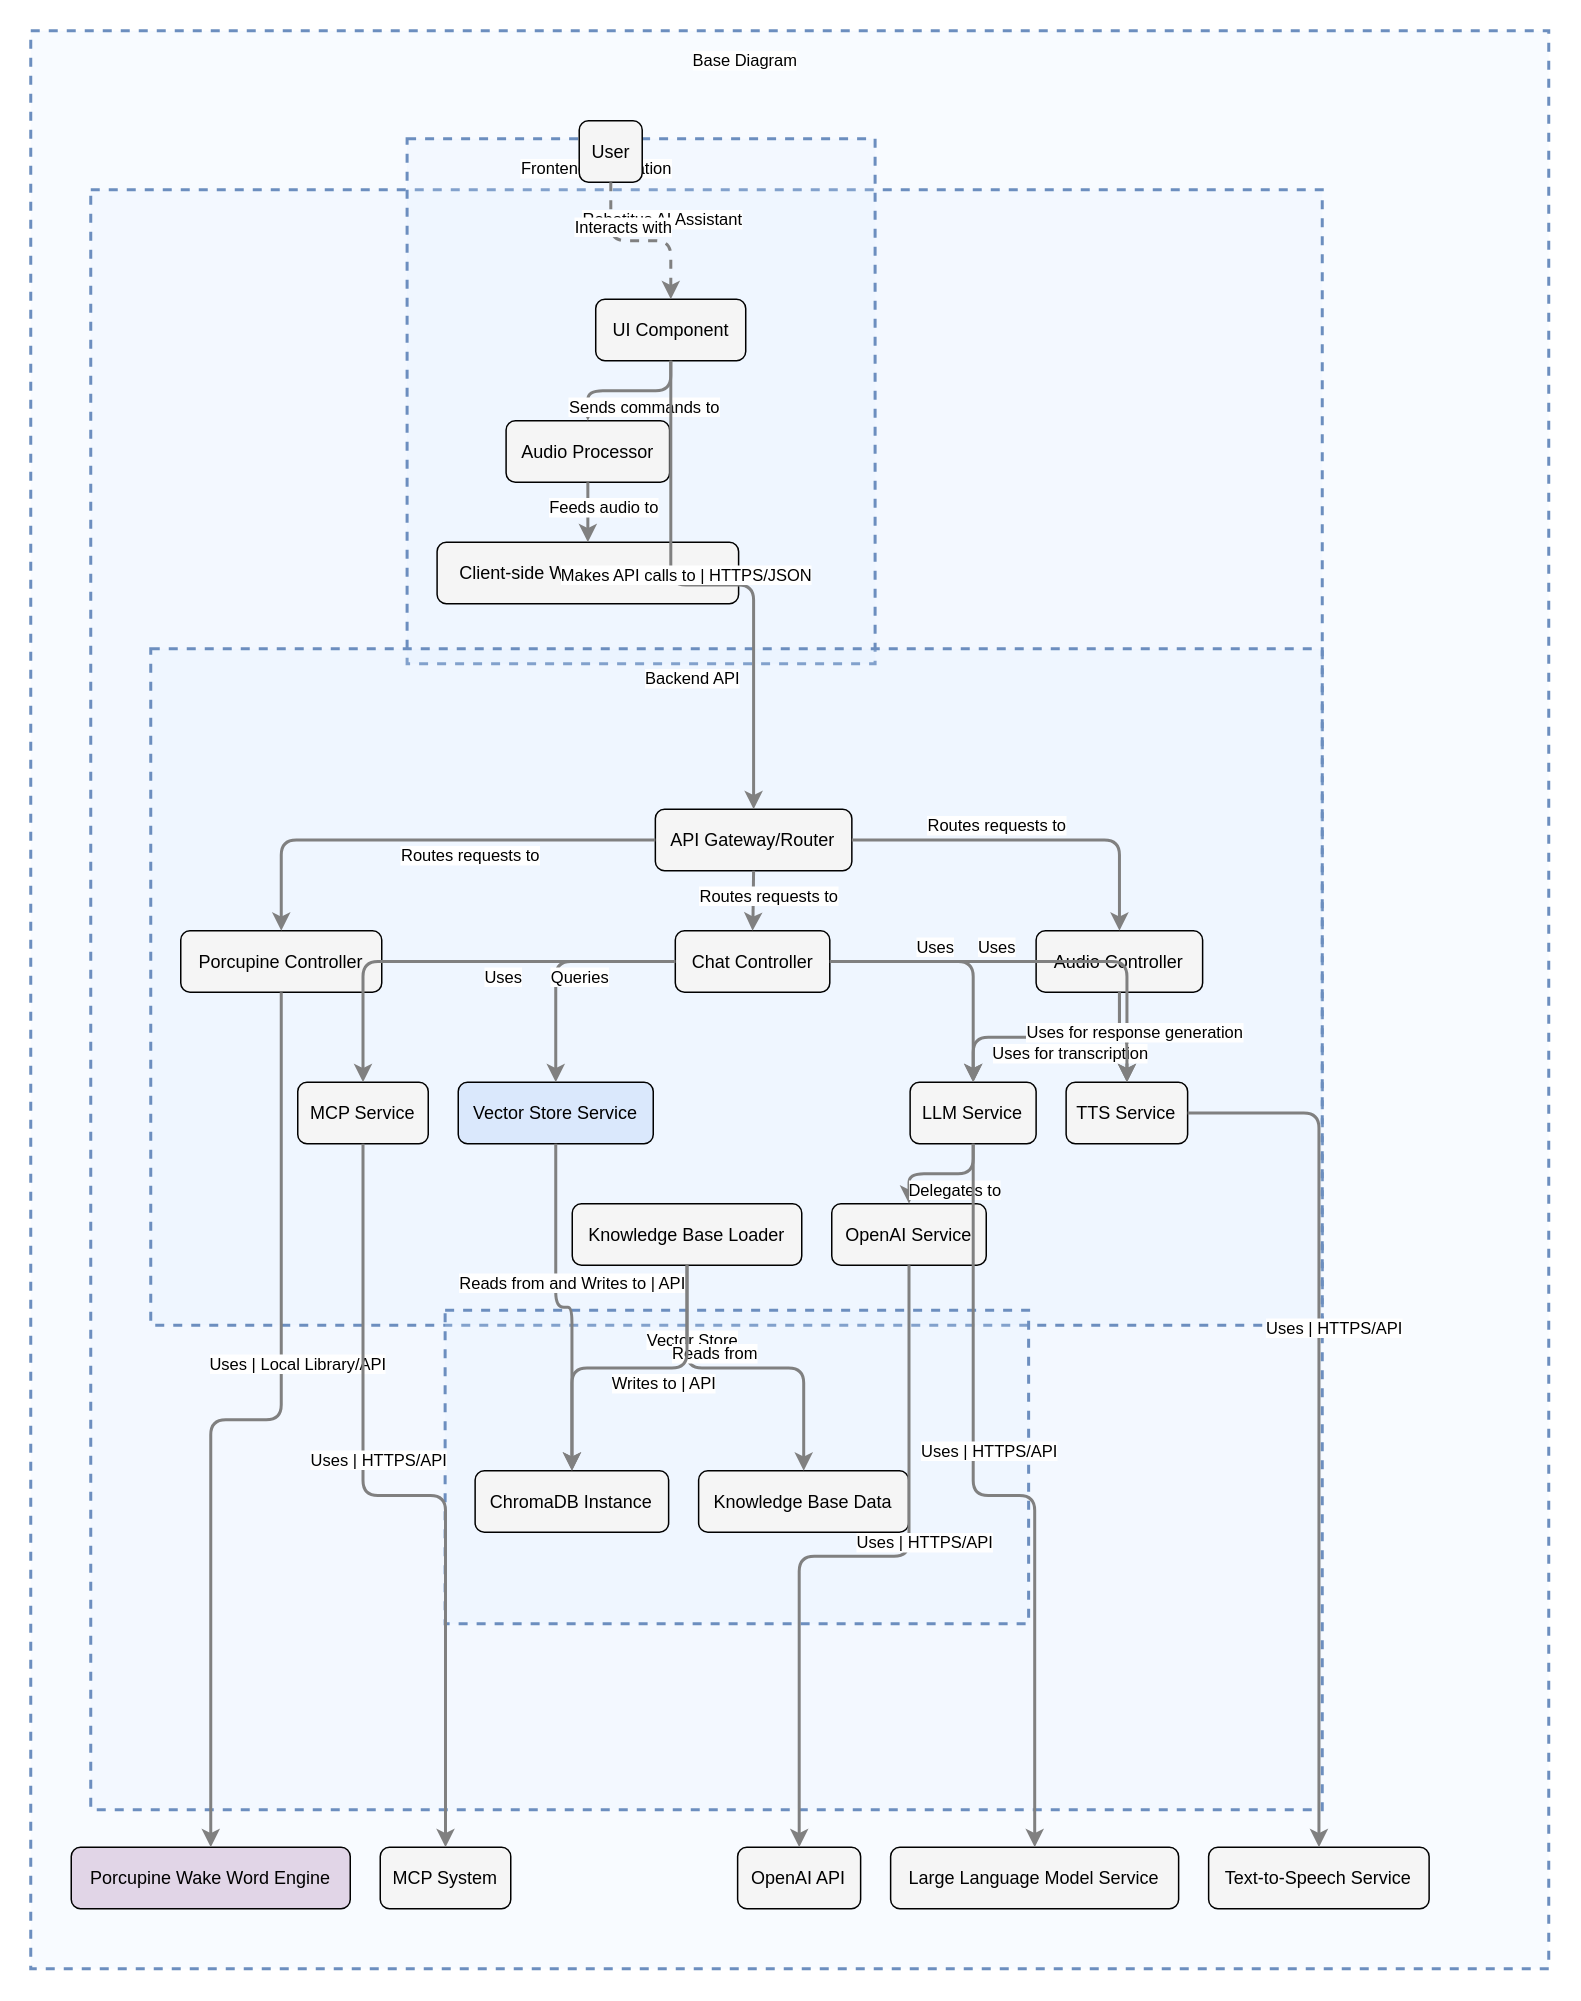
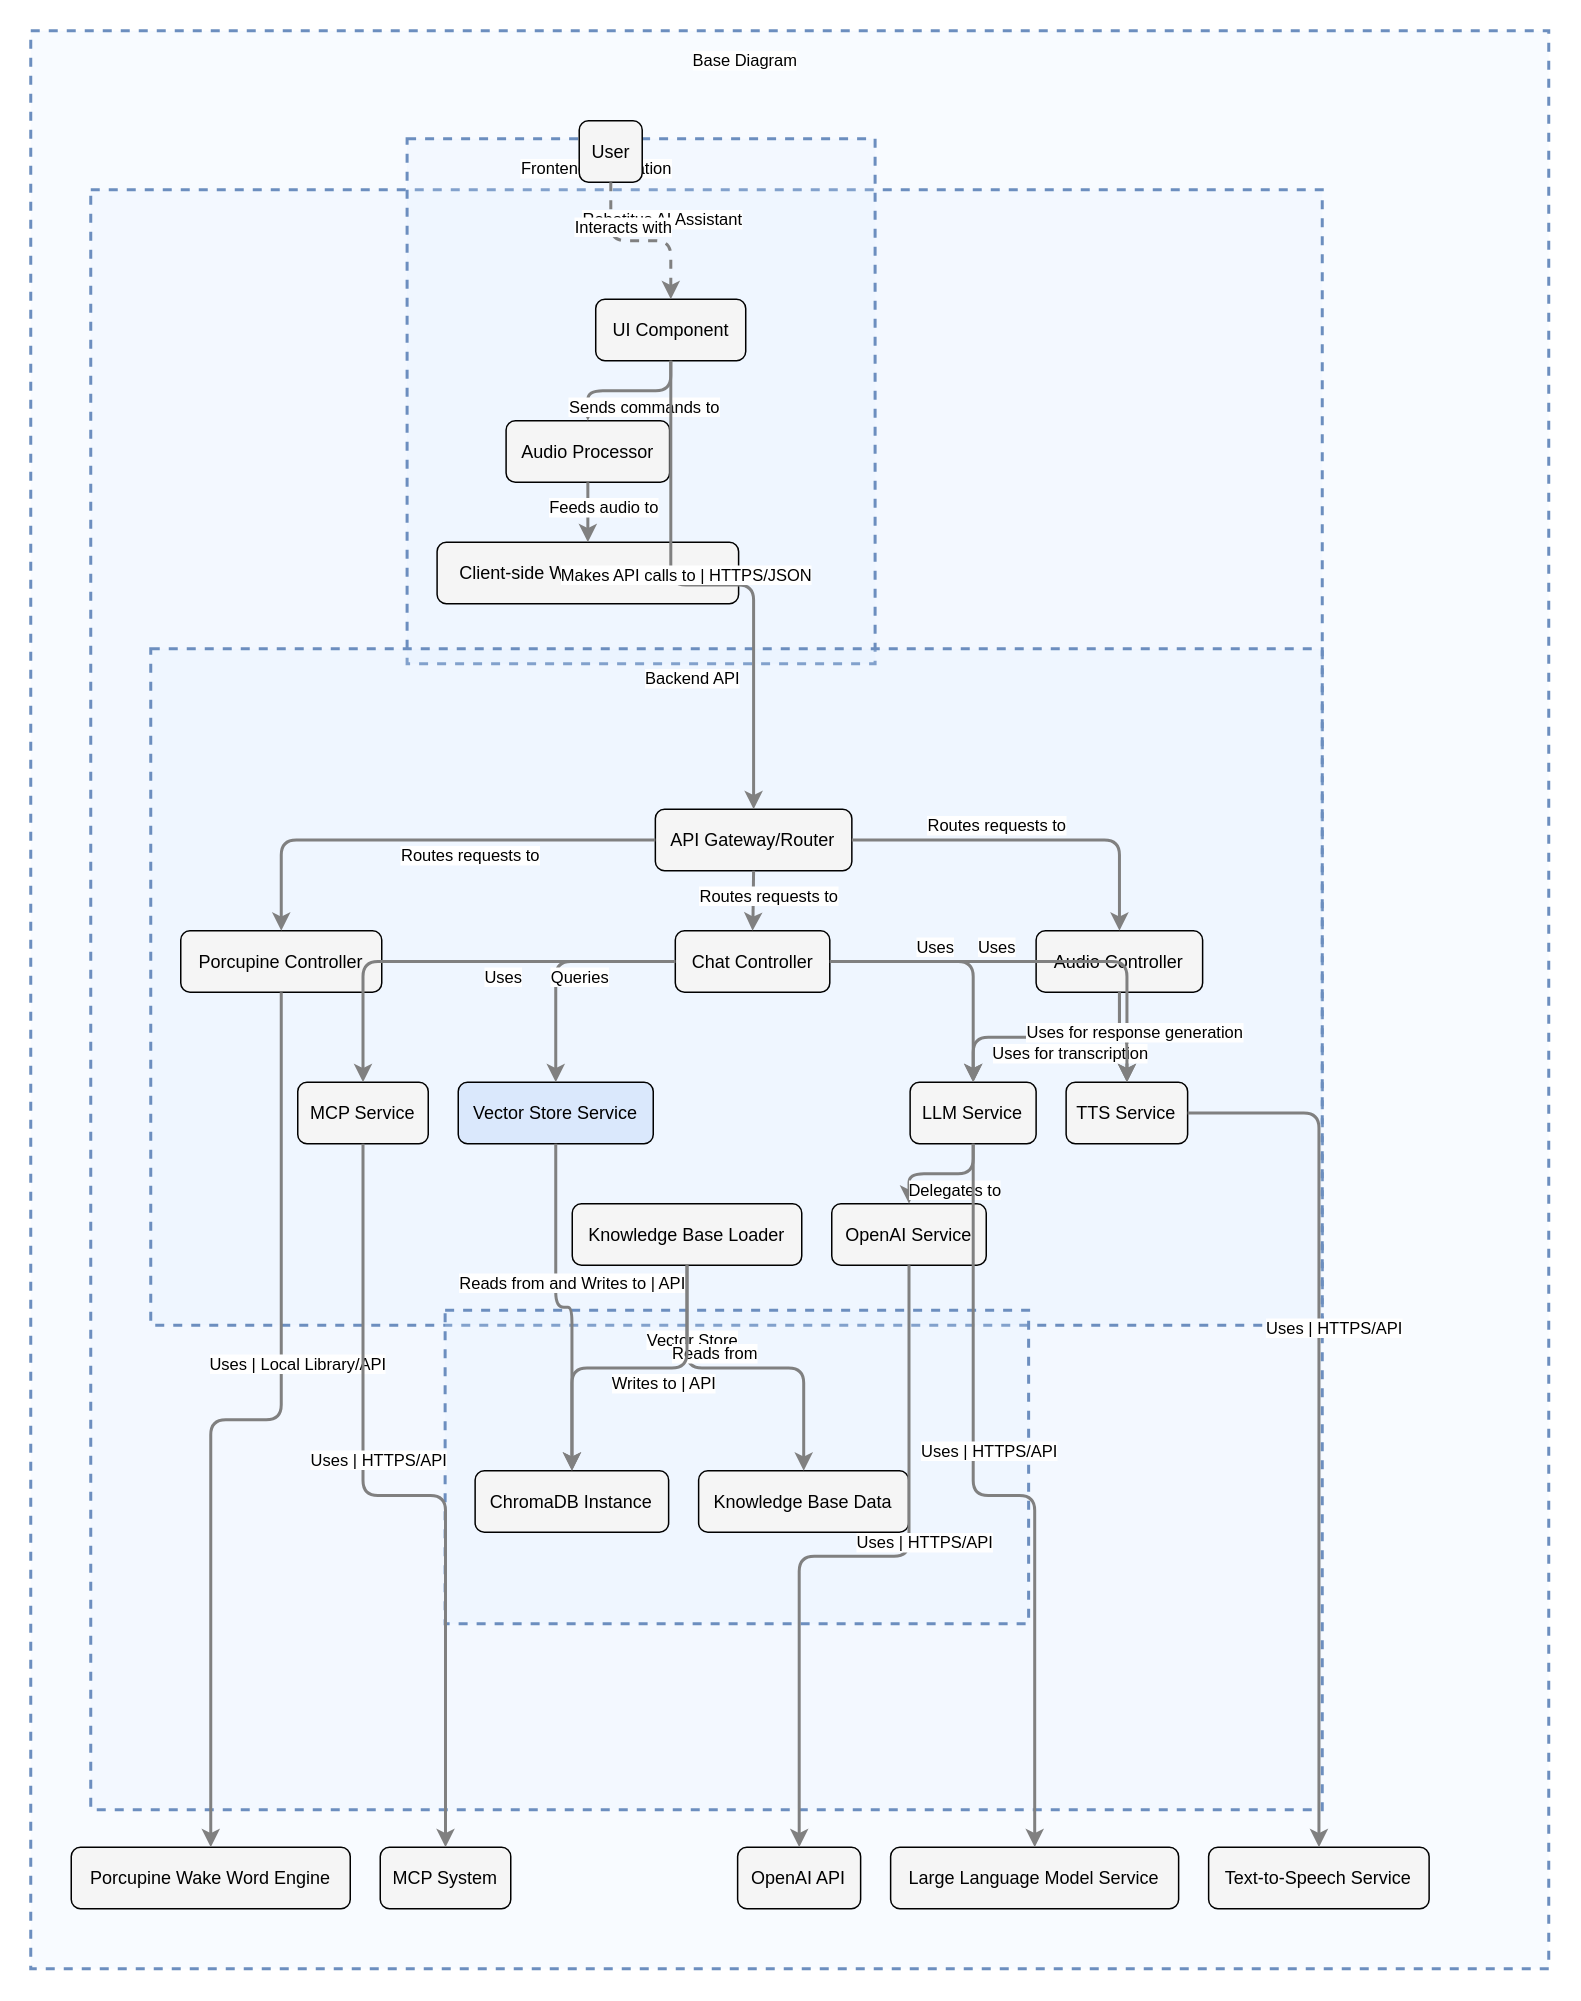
node "Porcupine Wake Word Engine": fillcolor #e1d5e7 -> #f5f5f5
